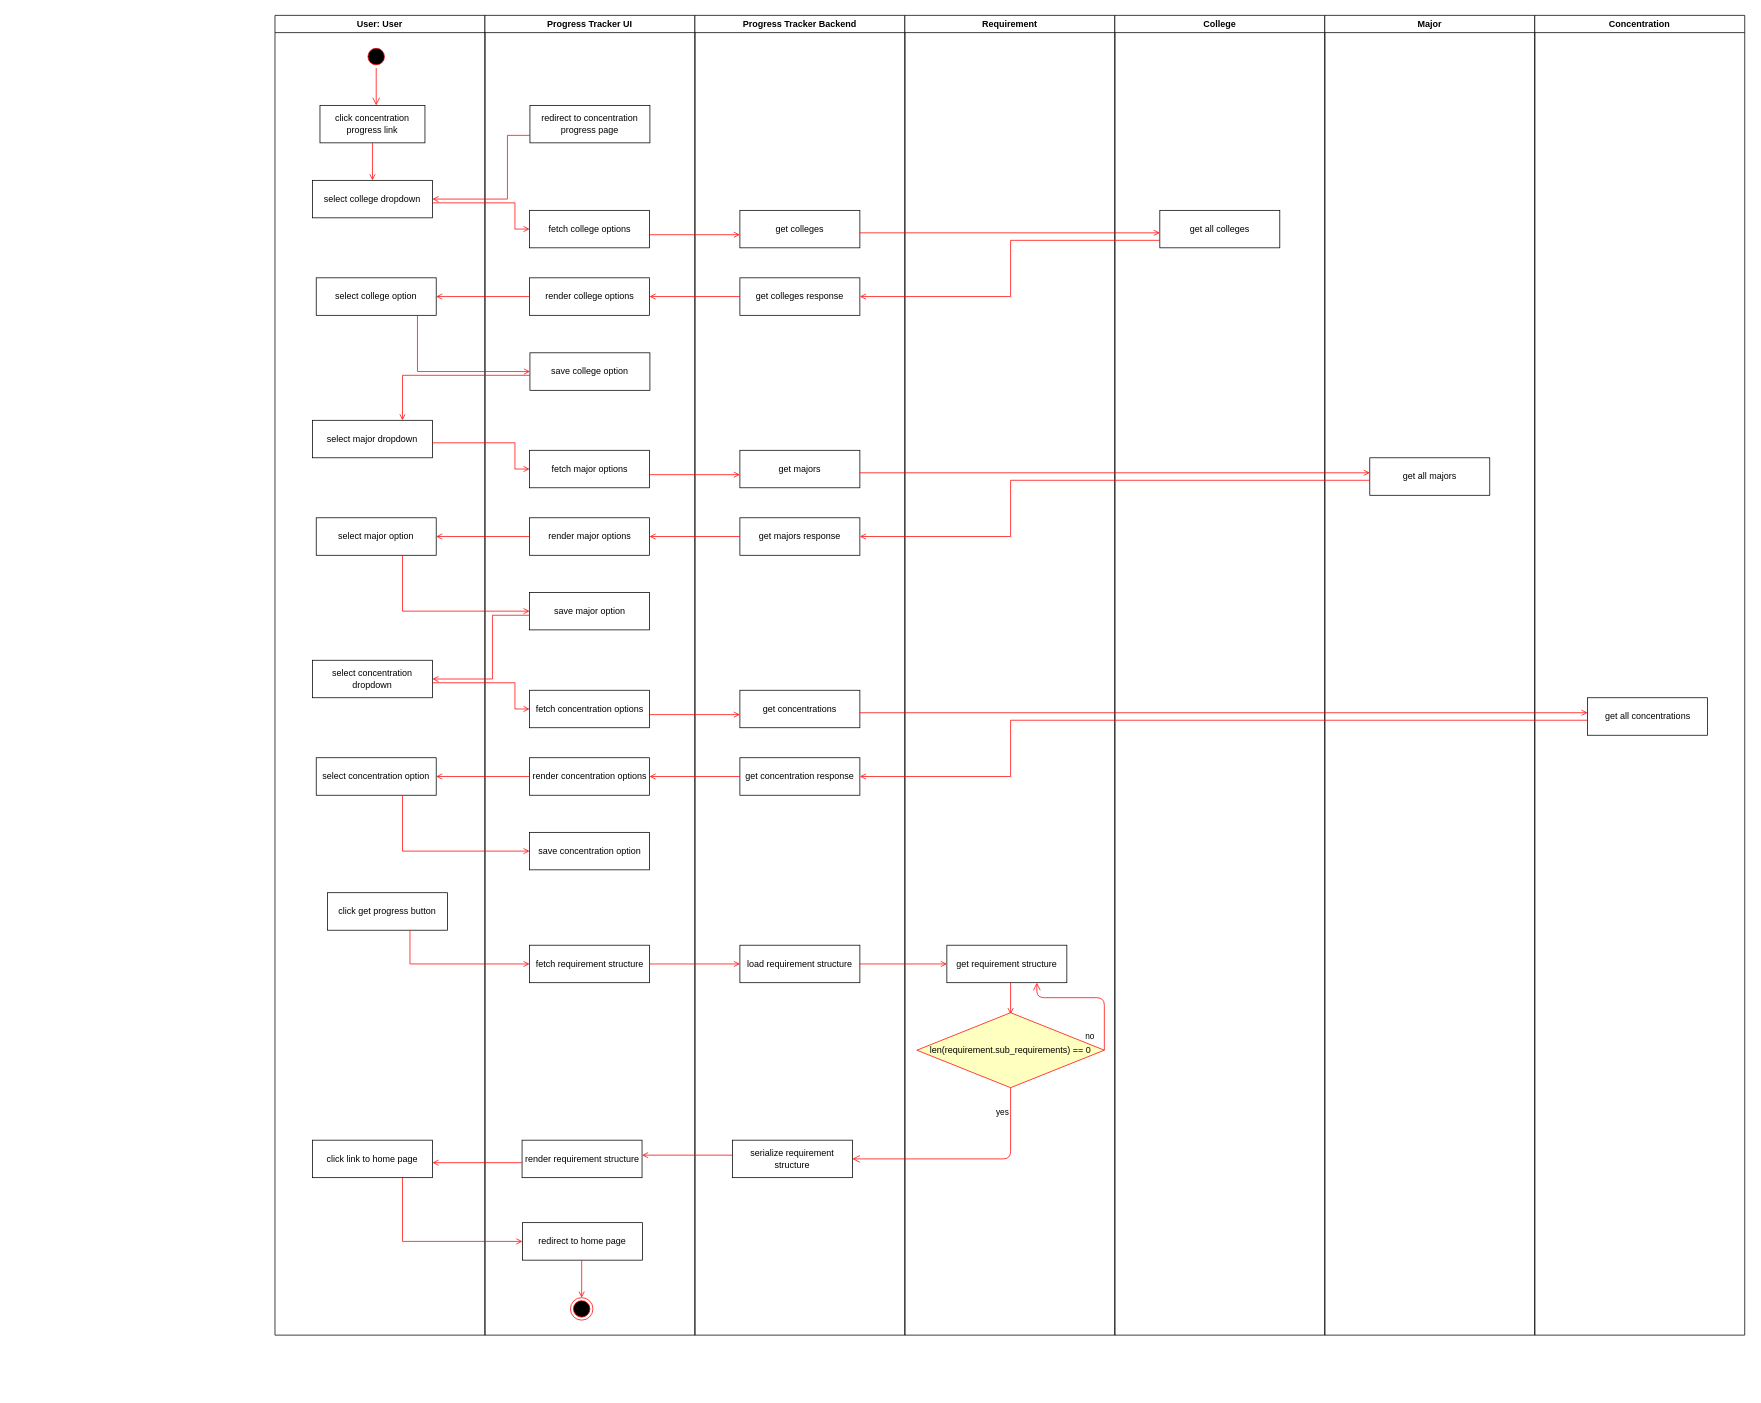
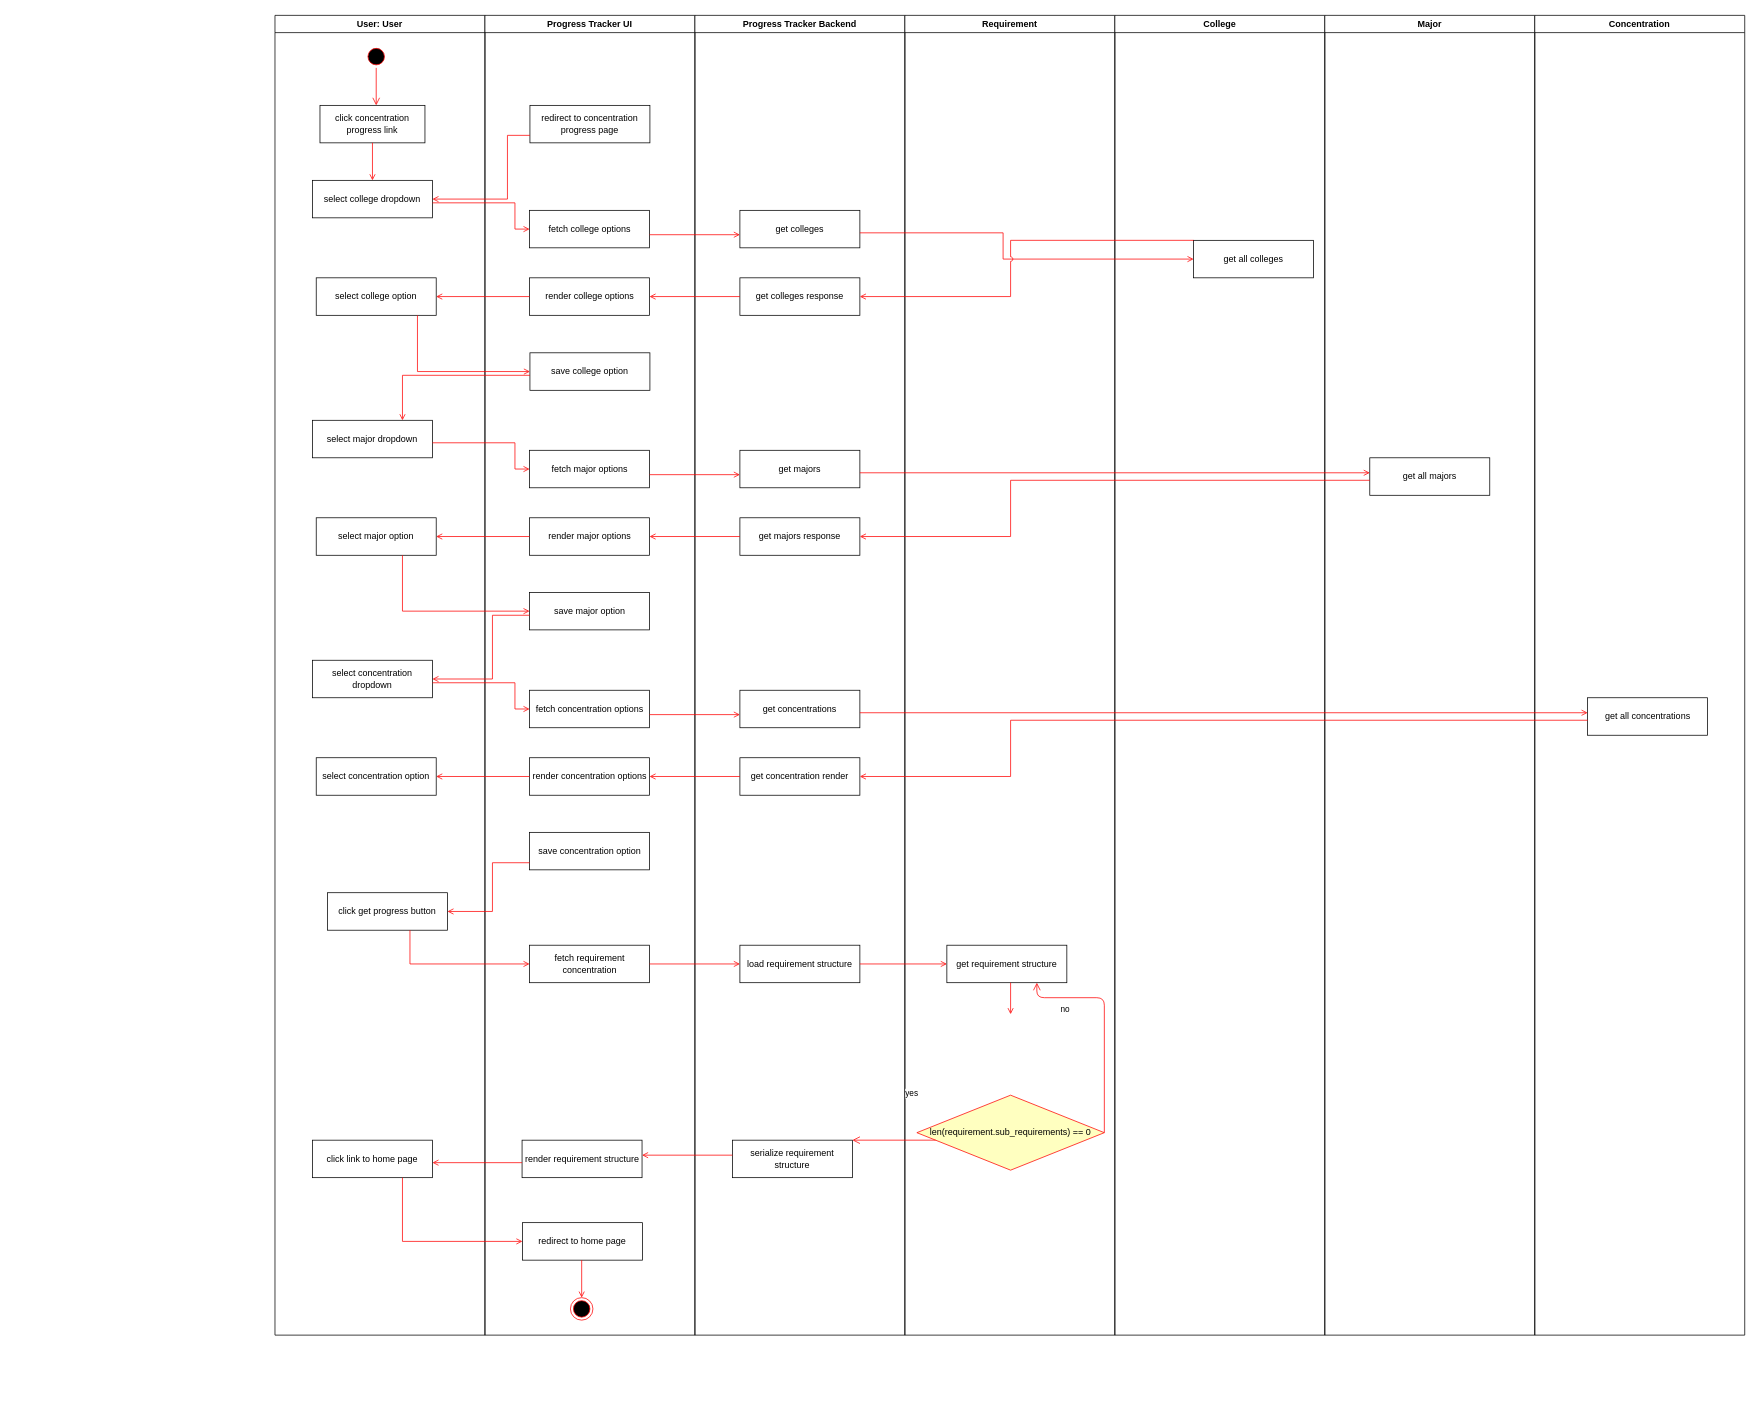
node "get all colleges": moved (1220, 229) -> (1254, 259)
node "get concentration response": label "get concentration response" -> "get concentration render"
edge "select concentration option" -> "save concentration option": removed
edge "save concentration option" -> "click get progress button": added
node "fetch requirement structure": label "fetch requirement structure" -> "fetch requirement concentration"
node "len(requirement.sub_requirements) == 0": moved (1011, 1050) -> (1011, 1133)
